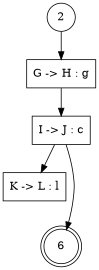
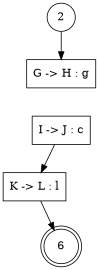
edge "G -> H : g" -> "I -> J : c": removed
edge "I -> J : c" -> "6": now "K -> L : l" -> "6"
